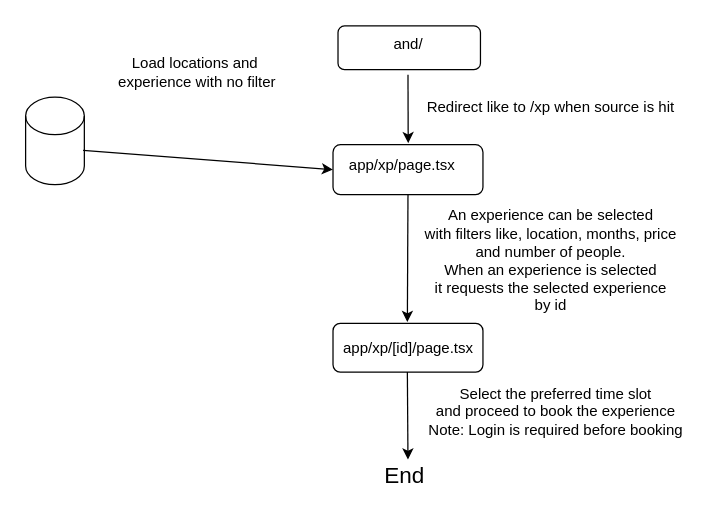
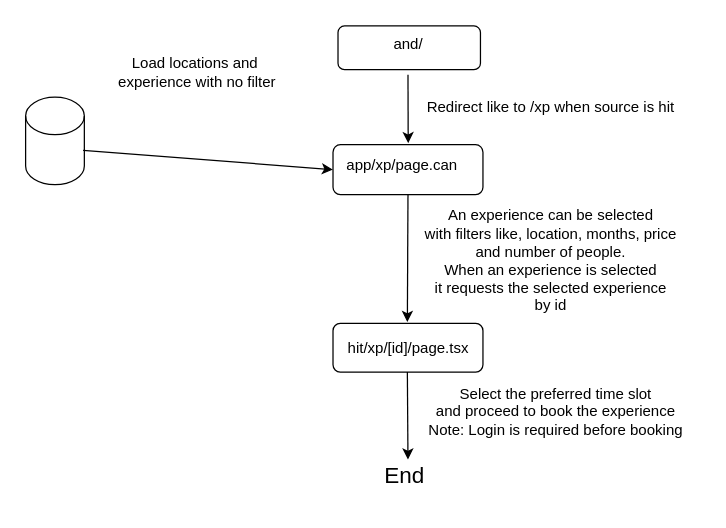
node "app/xp/page.tsx": label "app/xp/page.tsx" -> "app/xp/page.can"
node "app/xp/[id]/page.tsx": label "app/xp/[id]/page.tsx" -> "hit/xp/[id]/page.tsx"
